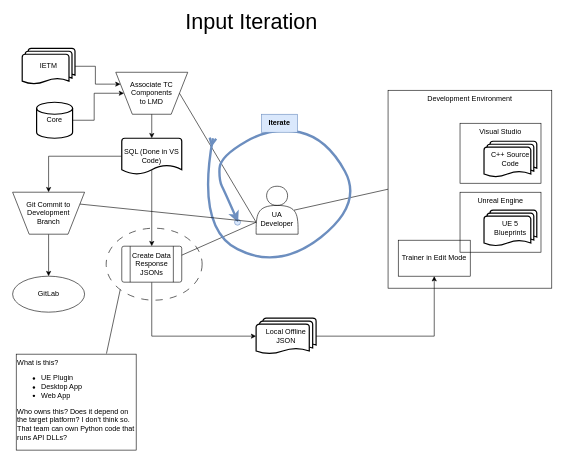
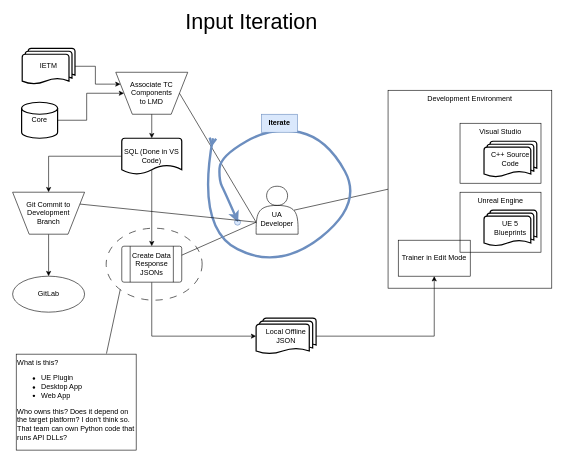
node "Core": moved (54, 120) -> (39, 120)
